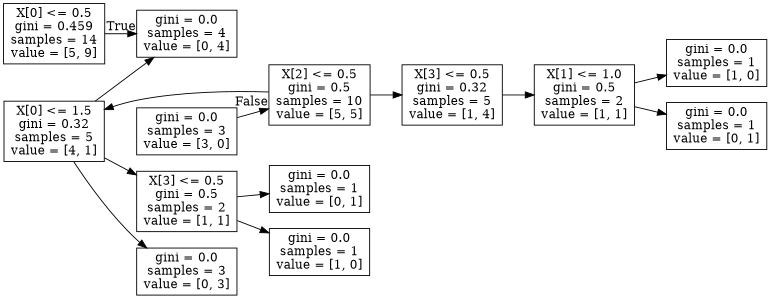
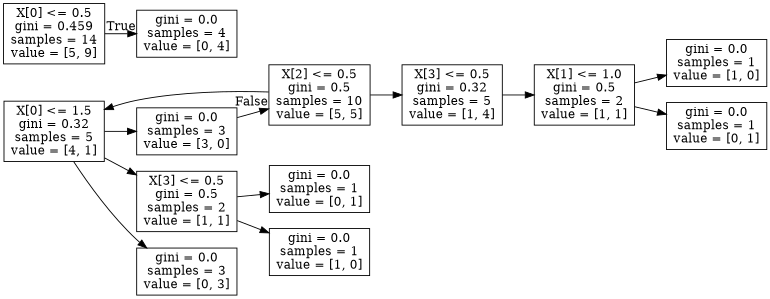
edge "X[0] <= 1.5 gini = 0.32 samples = 5 value = [4, 1]" -> "gini = 0.0 samples = 4 value = [0, 4]": now "X[0] <= 1.5 gini = 0.32 samples = 5 value = [4, 1]" -> "gini = 0.0 samples = 3 value = [3, 0]"
